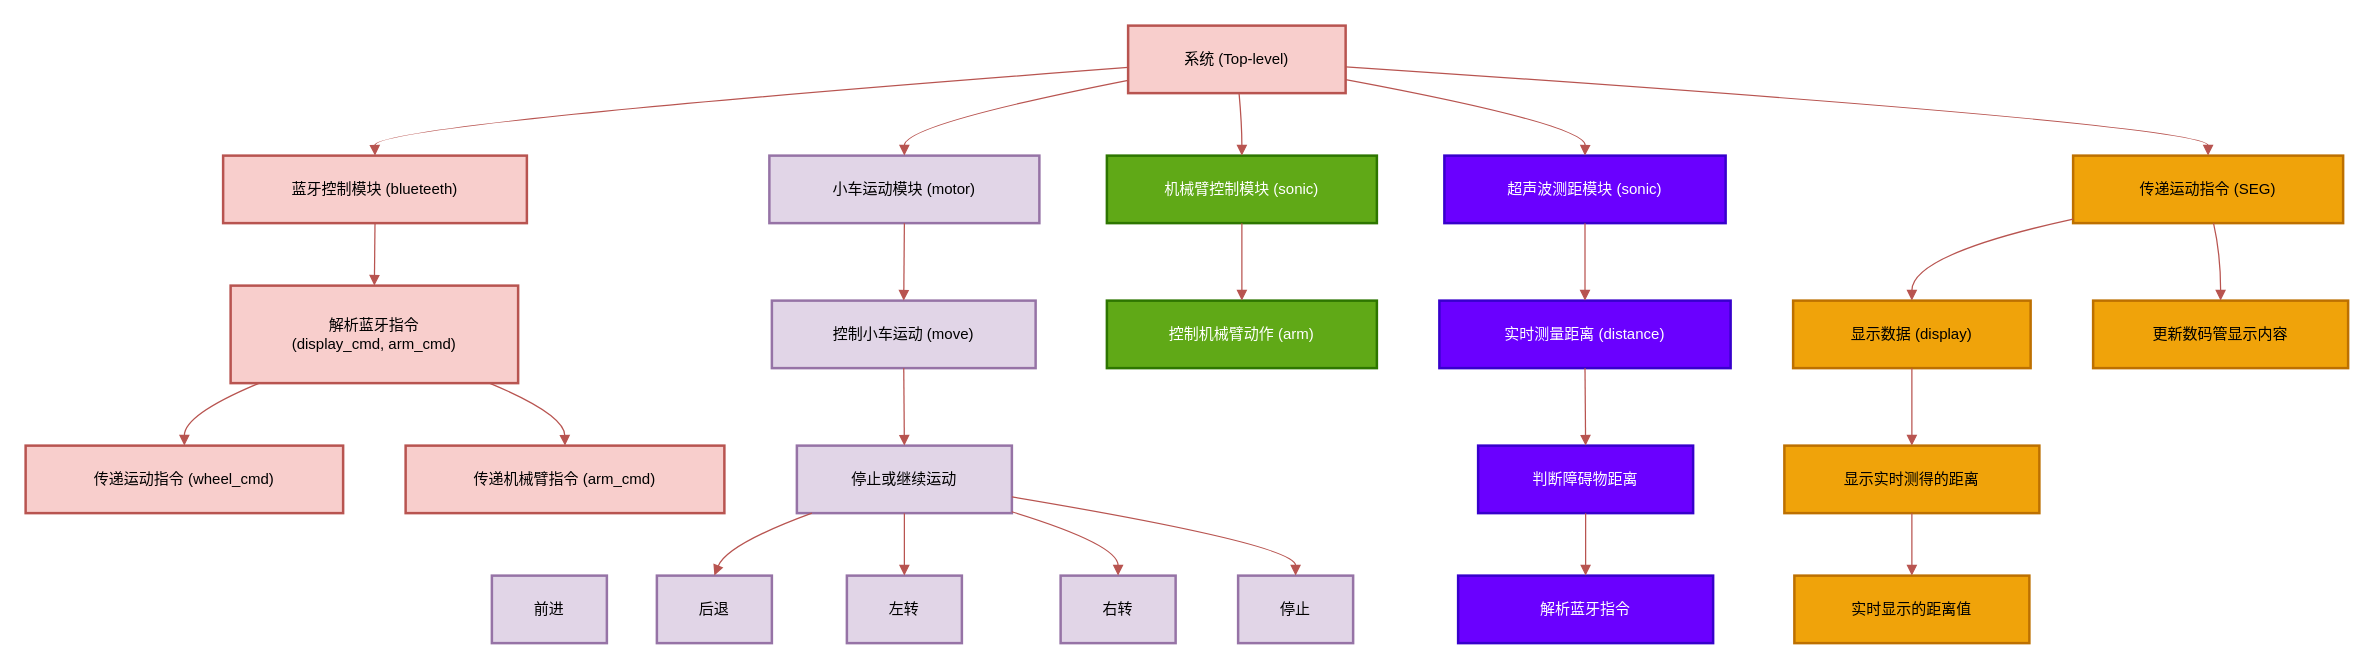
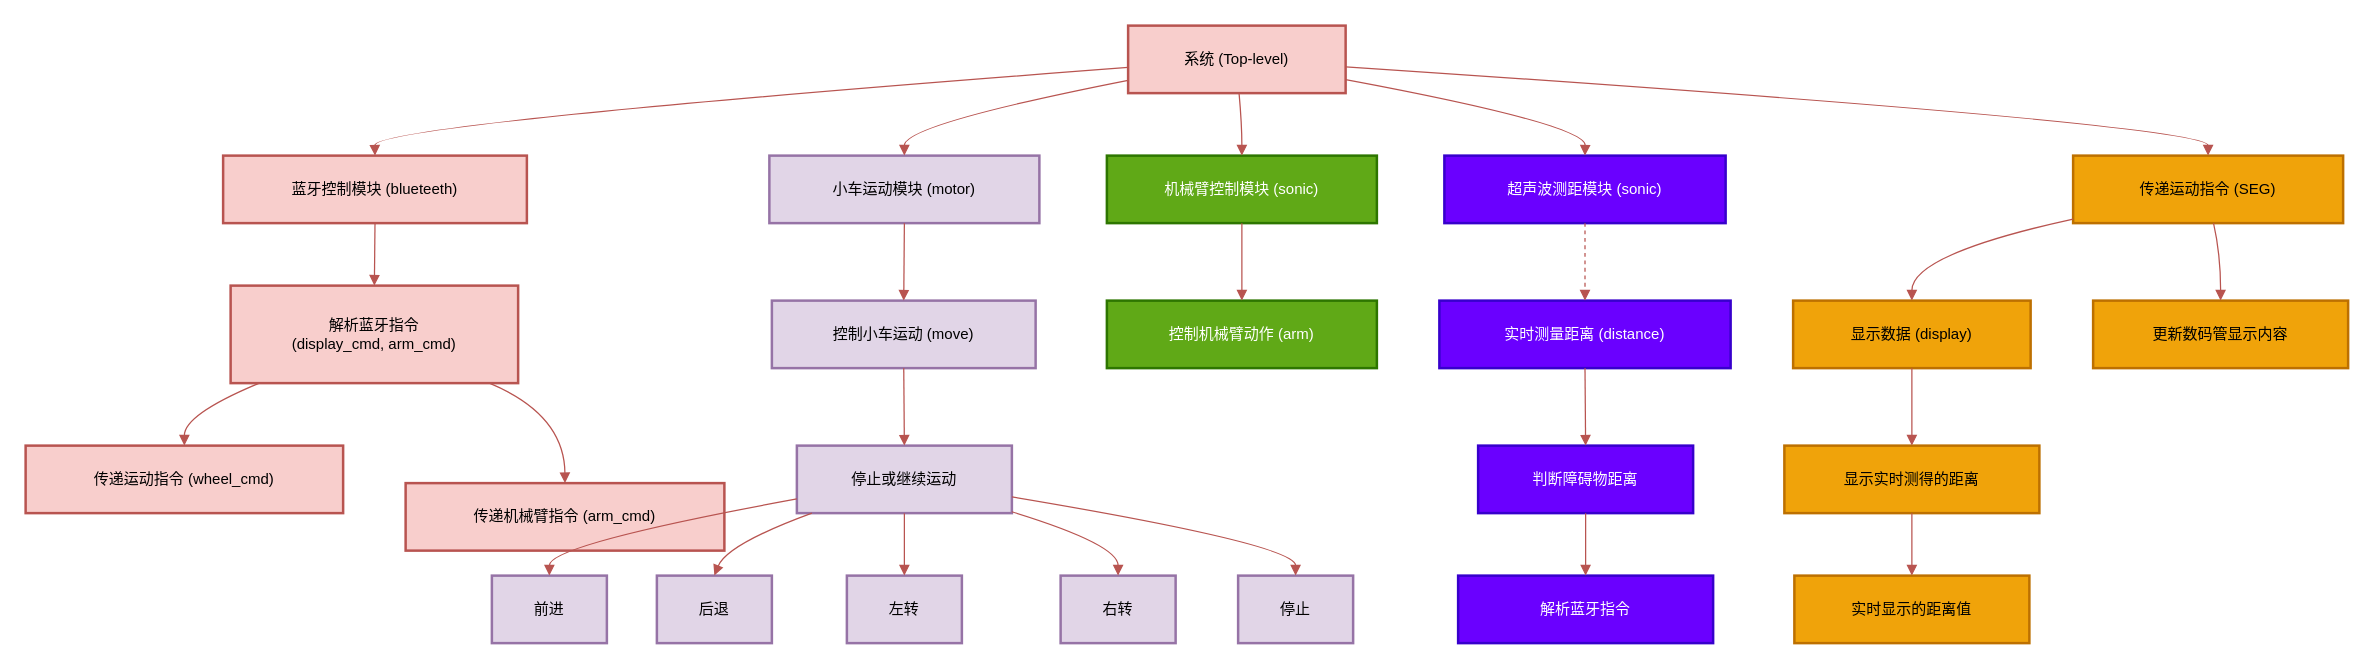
edge "超声波测距模块 (sonic)" -> "实时测量距离 (distance)": style solid -> dashed
node "传递机械臂指令 (arm_cmd)": moved (565, 479) -> (565, 517)
edge "停止或继续运动" -> "前进": added
